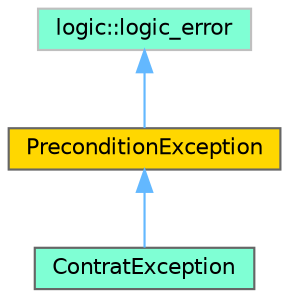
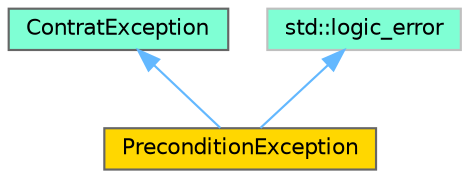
node "logic::logic_error": label "logic::logic_error" -> "std::logic_error"
edge "ContratException" -> "PreconditionException": reversed
